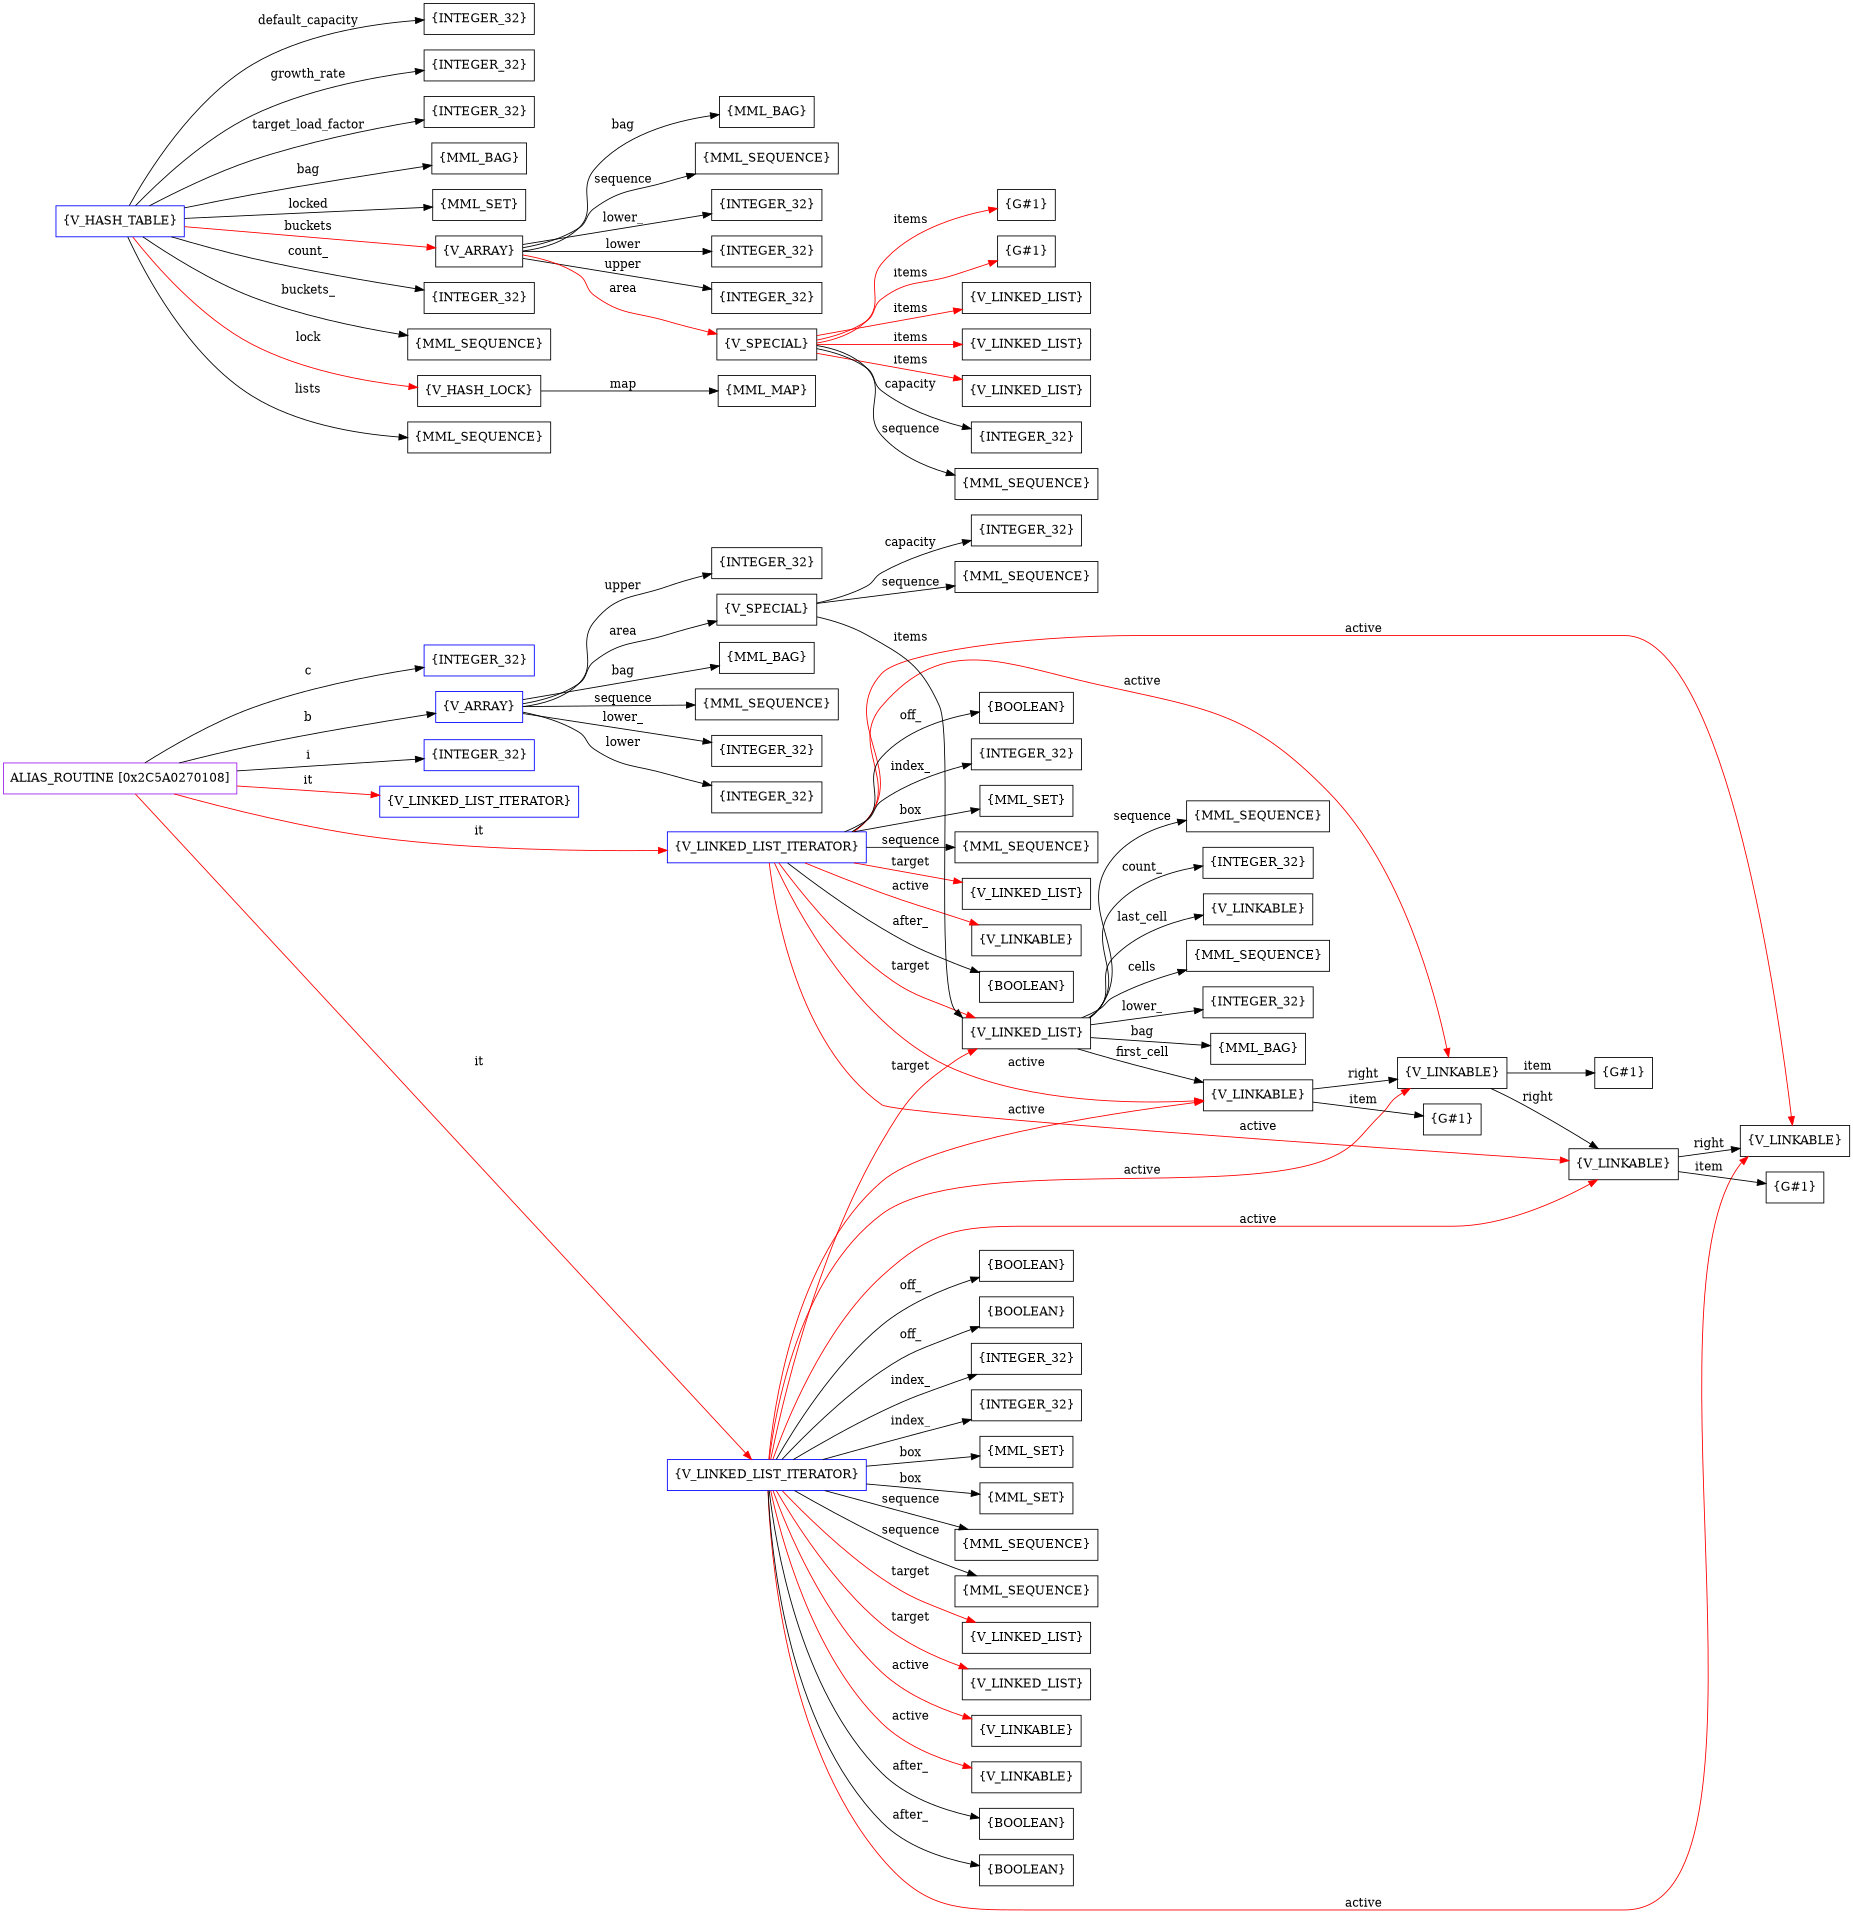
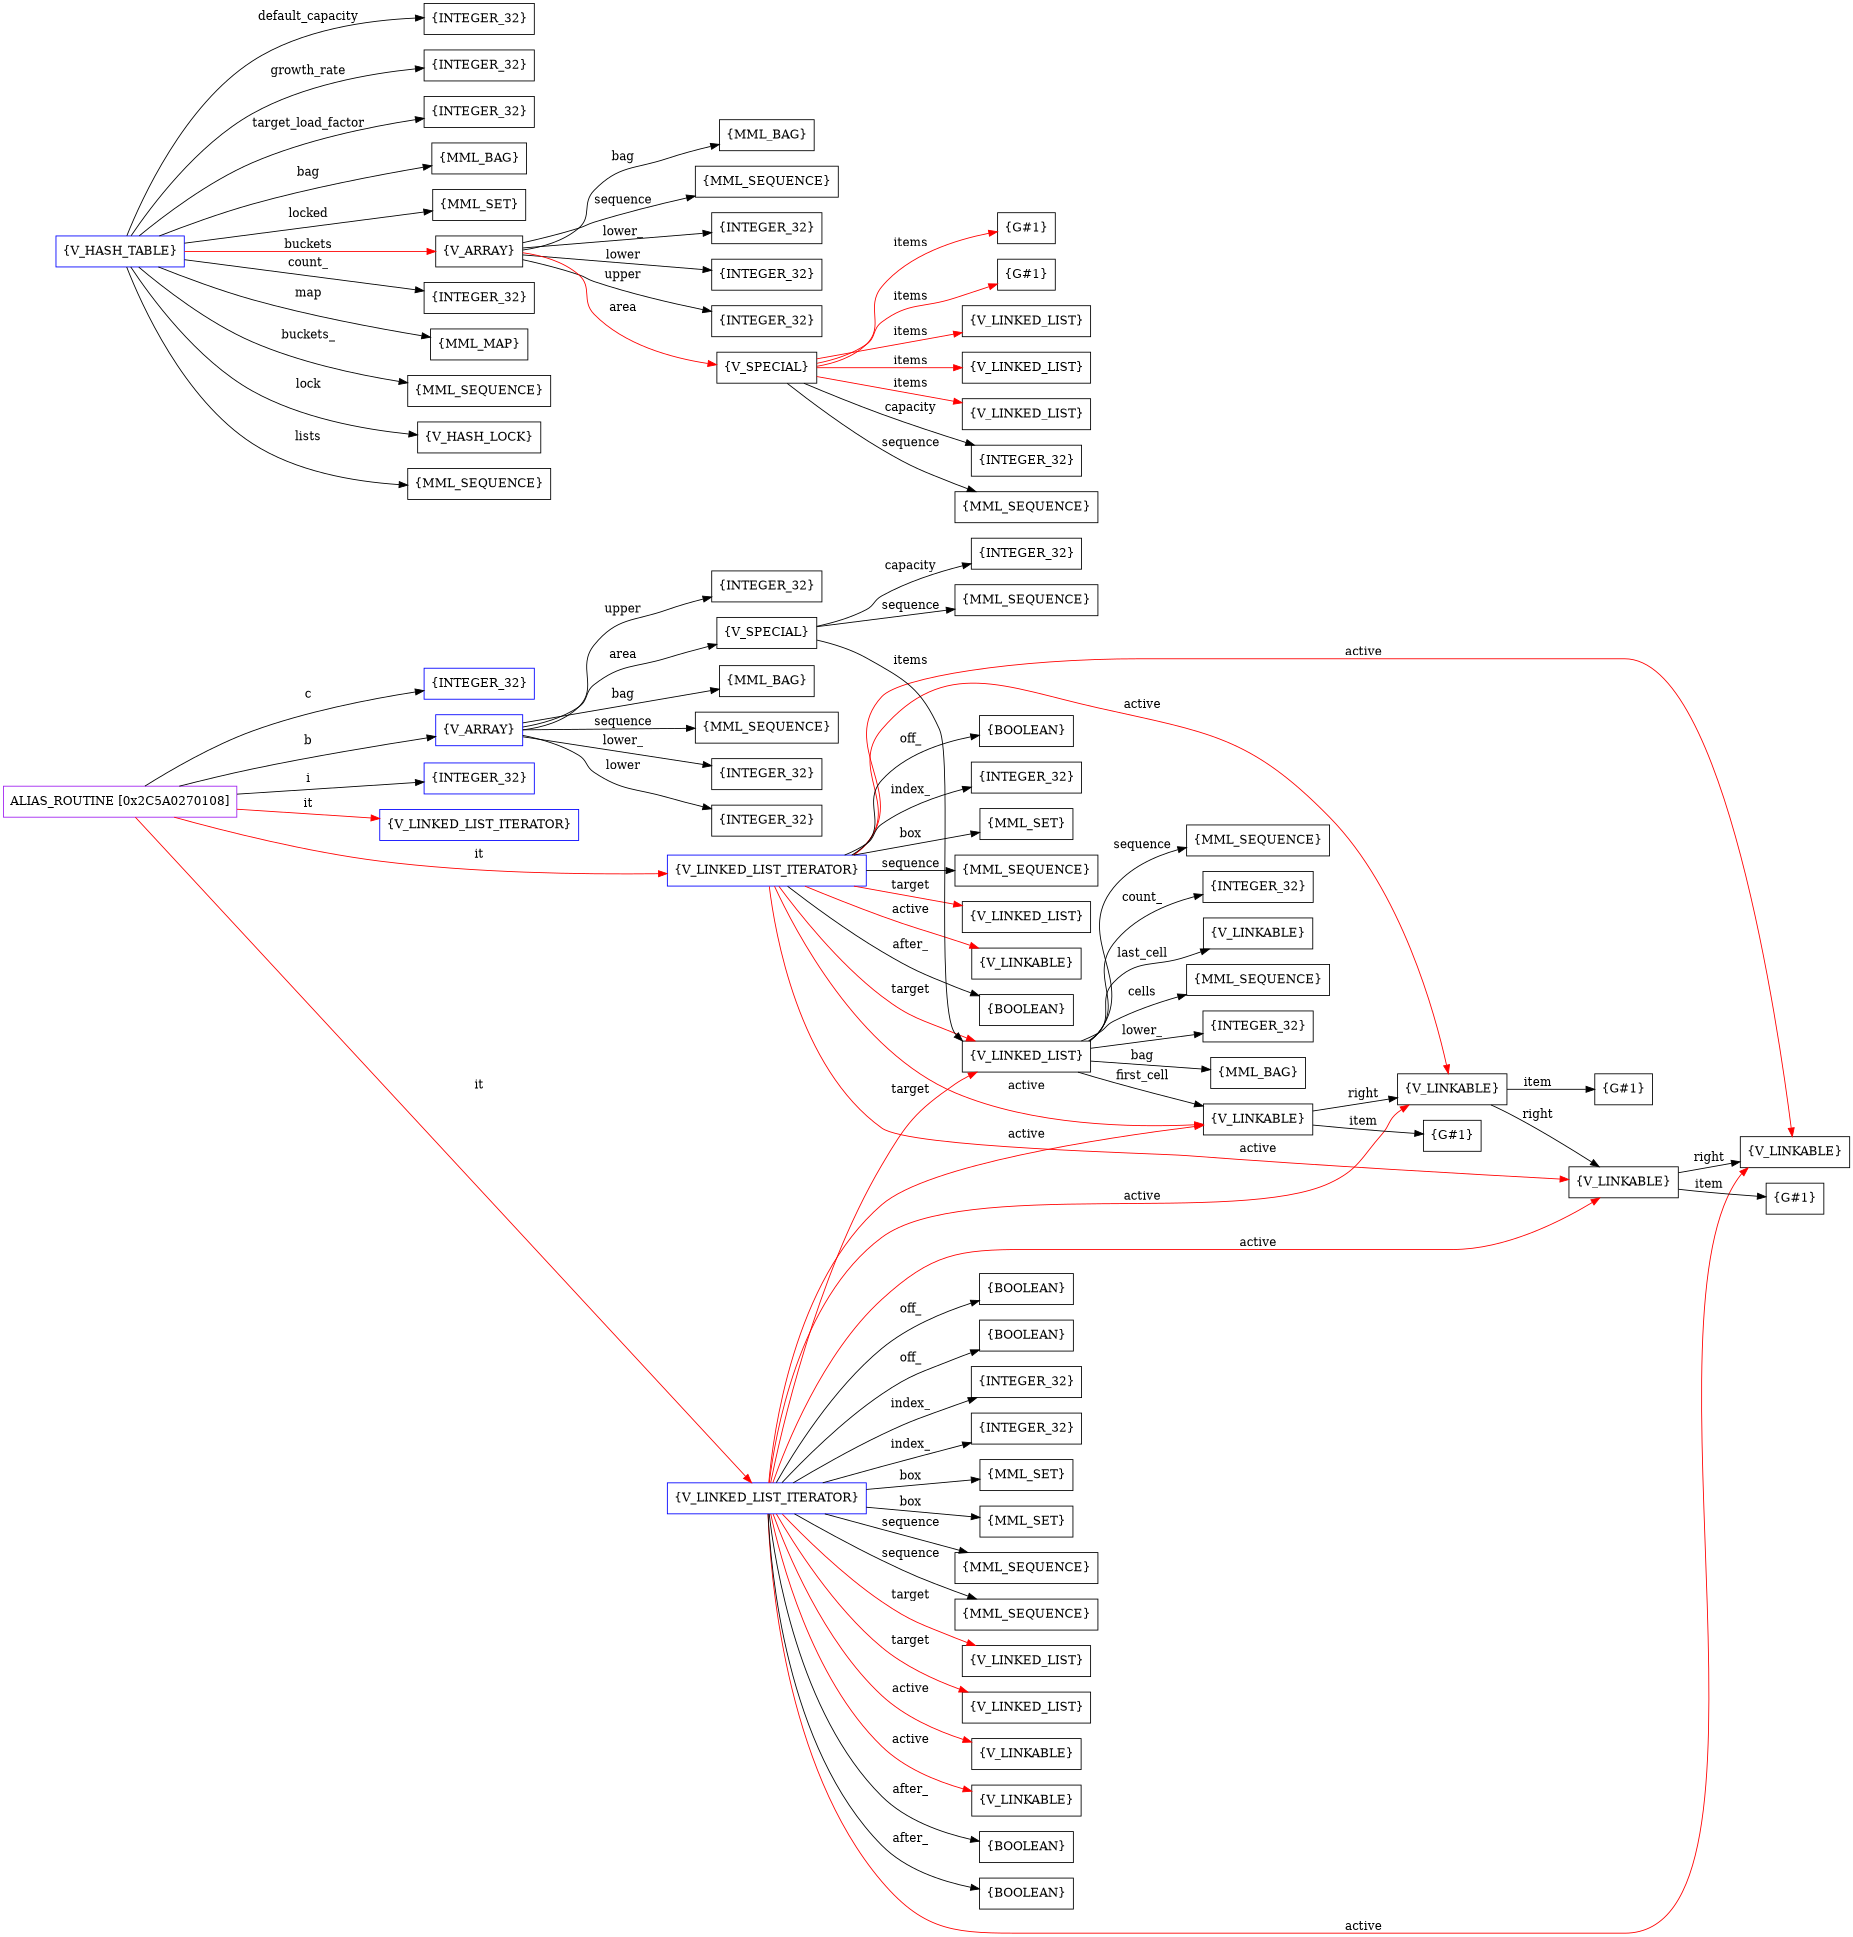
edge "{V_HASH_TABLE}" -> "{V_HASH_LOCK}": color red -> black
edge "{V_HASH_LOCK}" -> "{MML_MAP}": now "{V_HASH_TABLE}" -> "{MML_MAP}"
